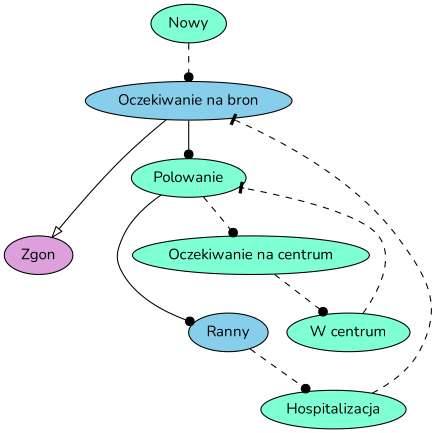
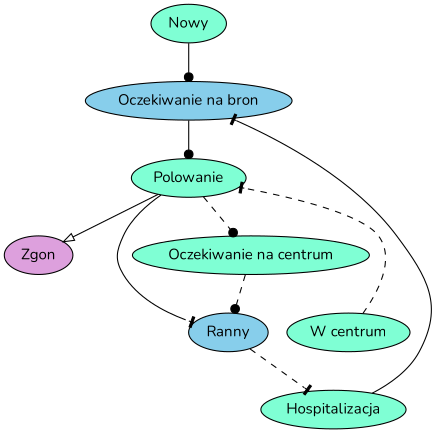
edge "Nowy" -> "Oczekiwanie na bron": style dashed -> solid
edge "Oczekiwanie na bron" -> "Zgon": now "Polowanie" -> "Zgon"
edge "Hospitalizacja" -> "Oczekiwanie na bron": style dashed -> solid
edge "Polowanie" -> "Ranny": arrowhead dot -> tee
edge "Oczekiwanie na centrum" -> "W centrum": now "Oczekiwanie na centrum" -> "Ranny"
edge "Ranny" -> "Hospitalizacja": arrowhead dot -> tee
